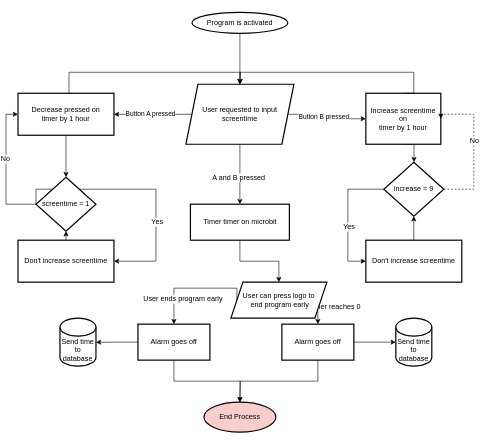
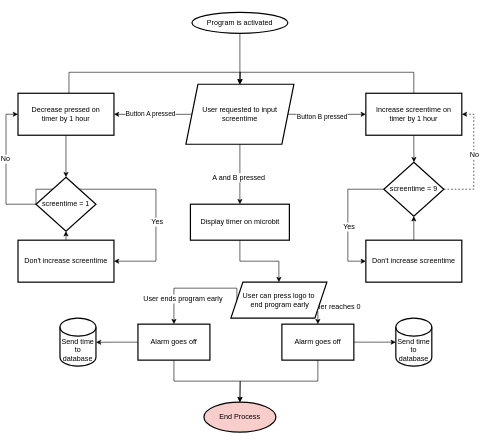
node "Increase screentime on timer by 1 hour": size 75x51 -> 96x42
node "increase = 9": label "increase = 9" -> "screentime = 9"
node "Timer timer on microbit": label "Timer timer on microbit" -> "Display timer on microbit"
